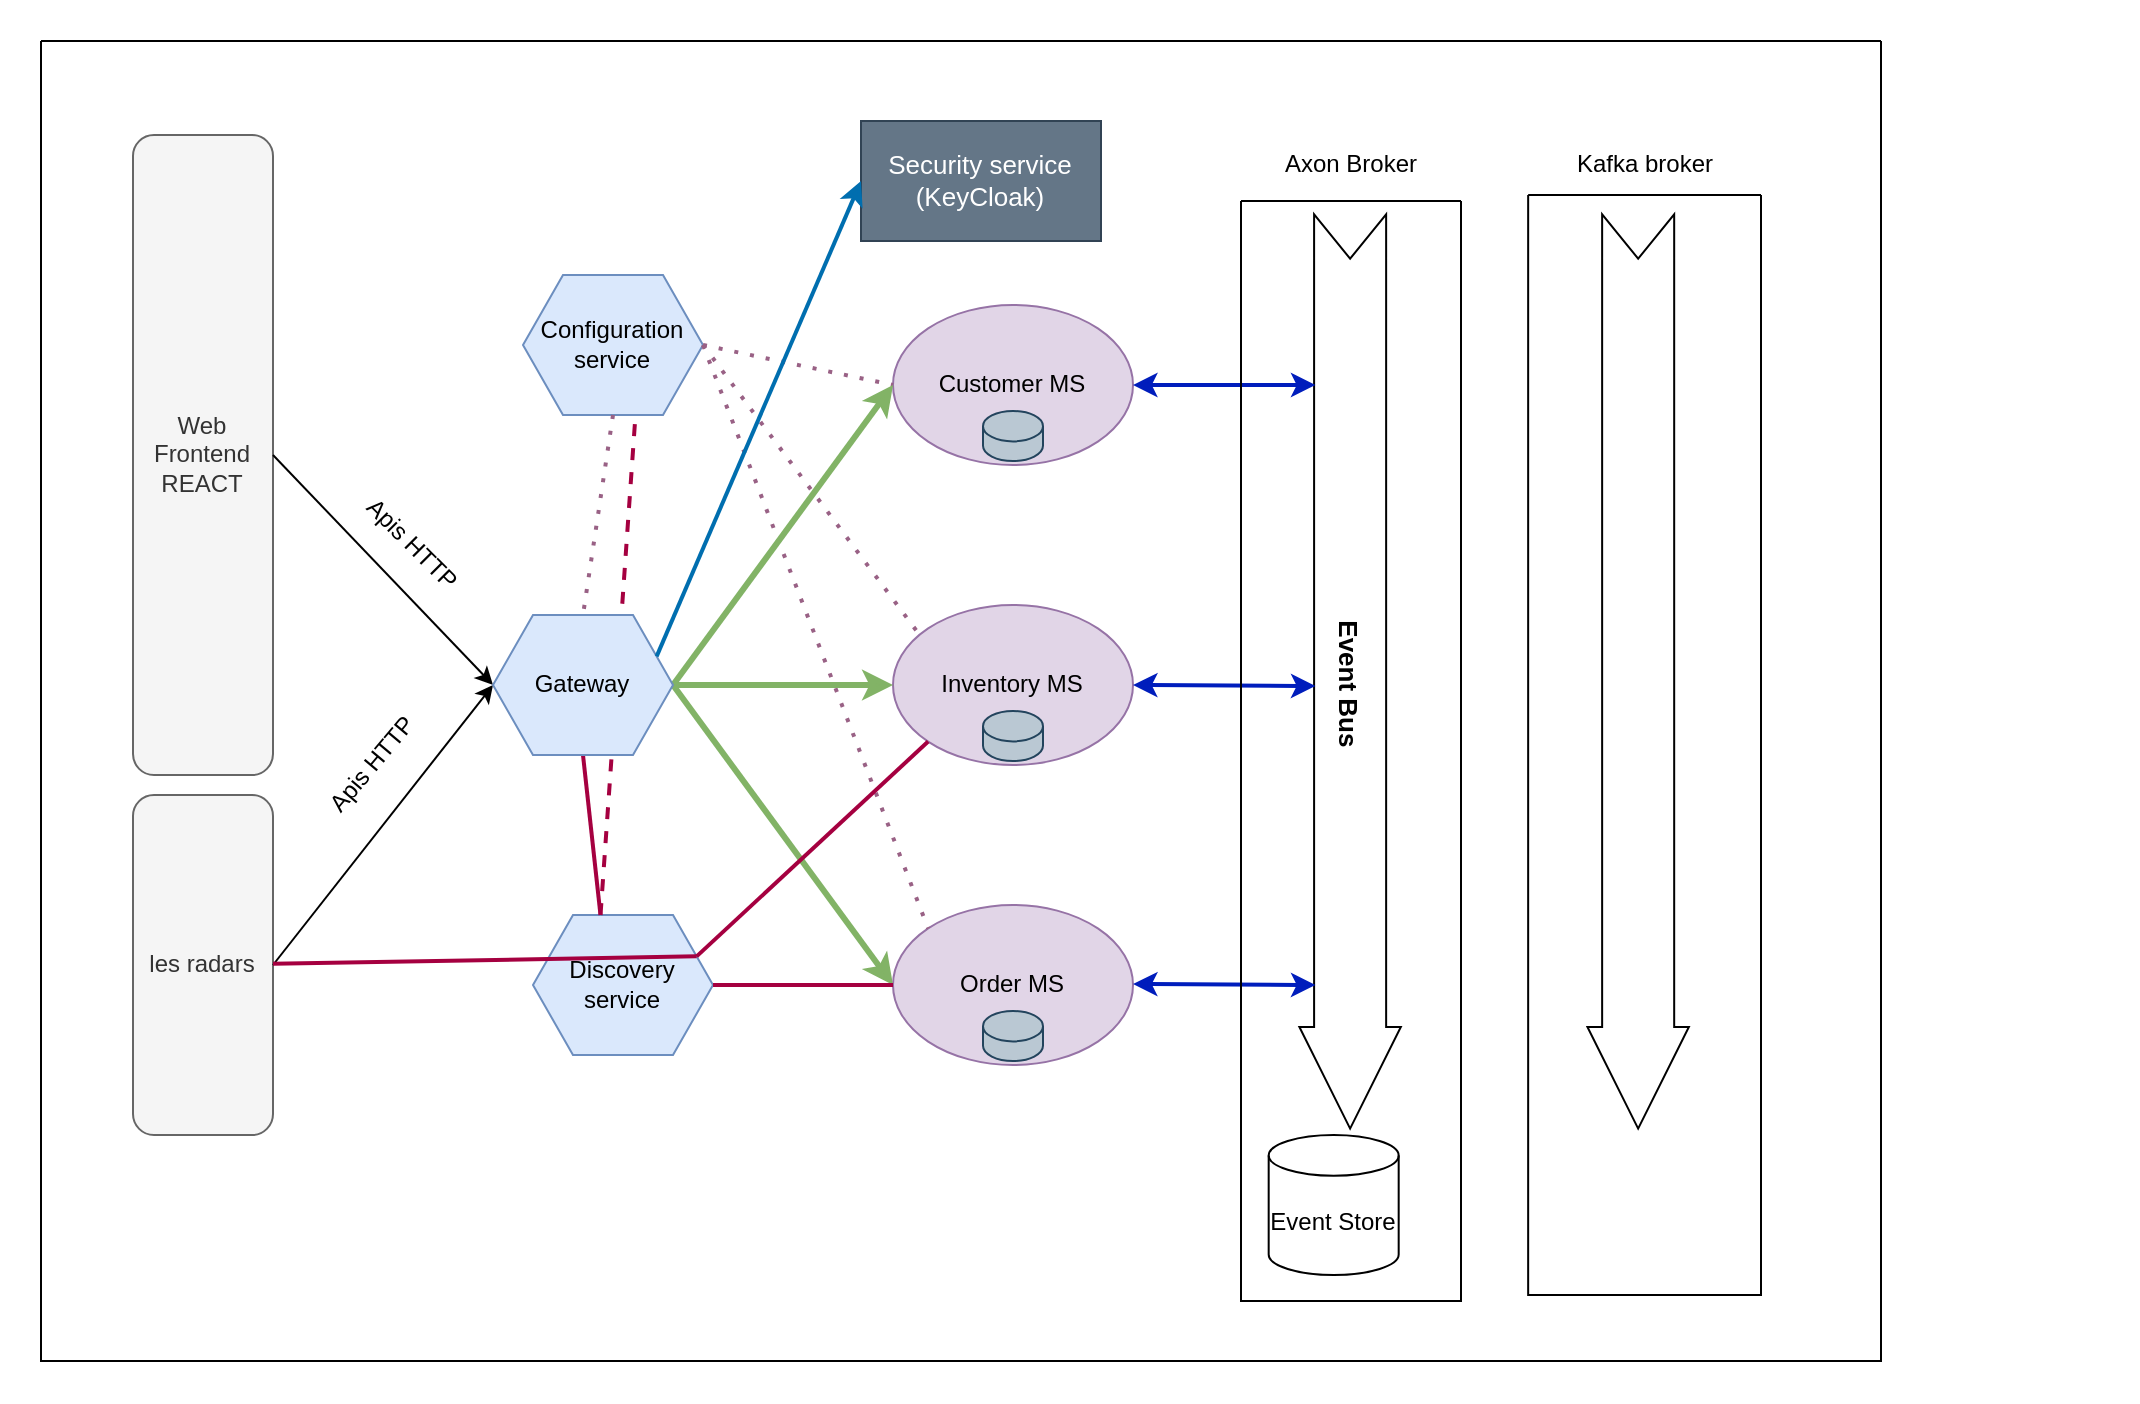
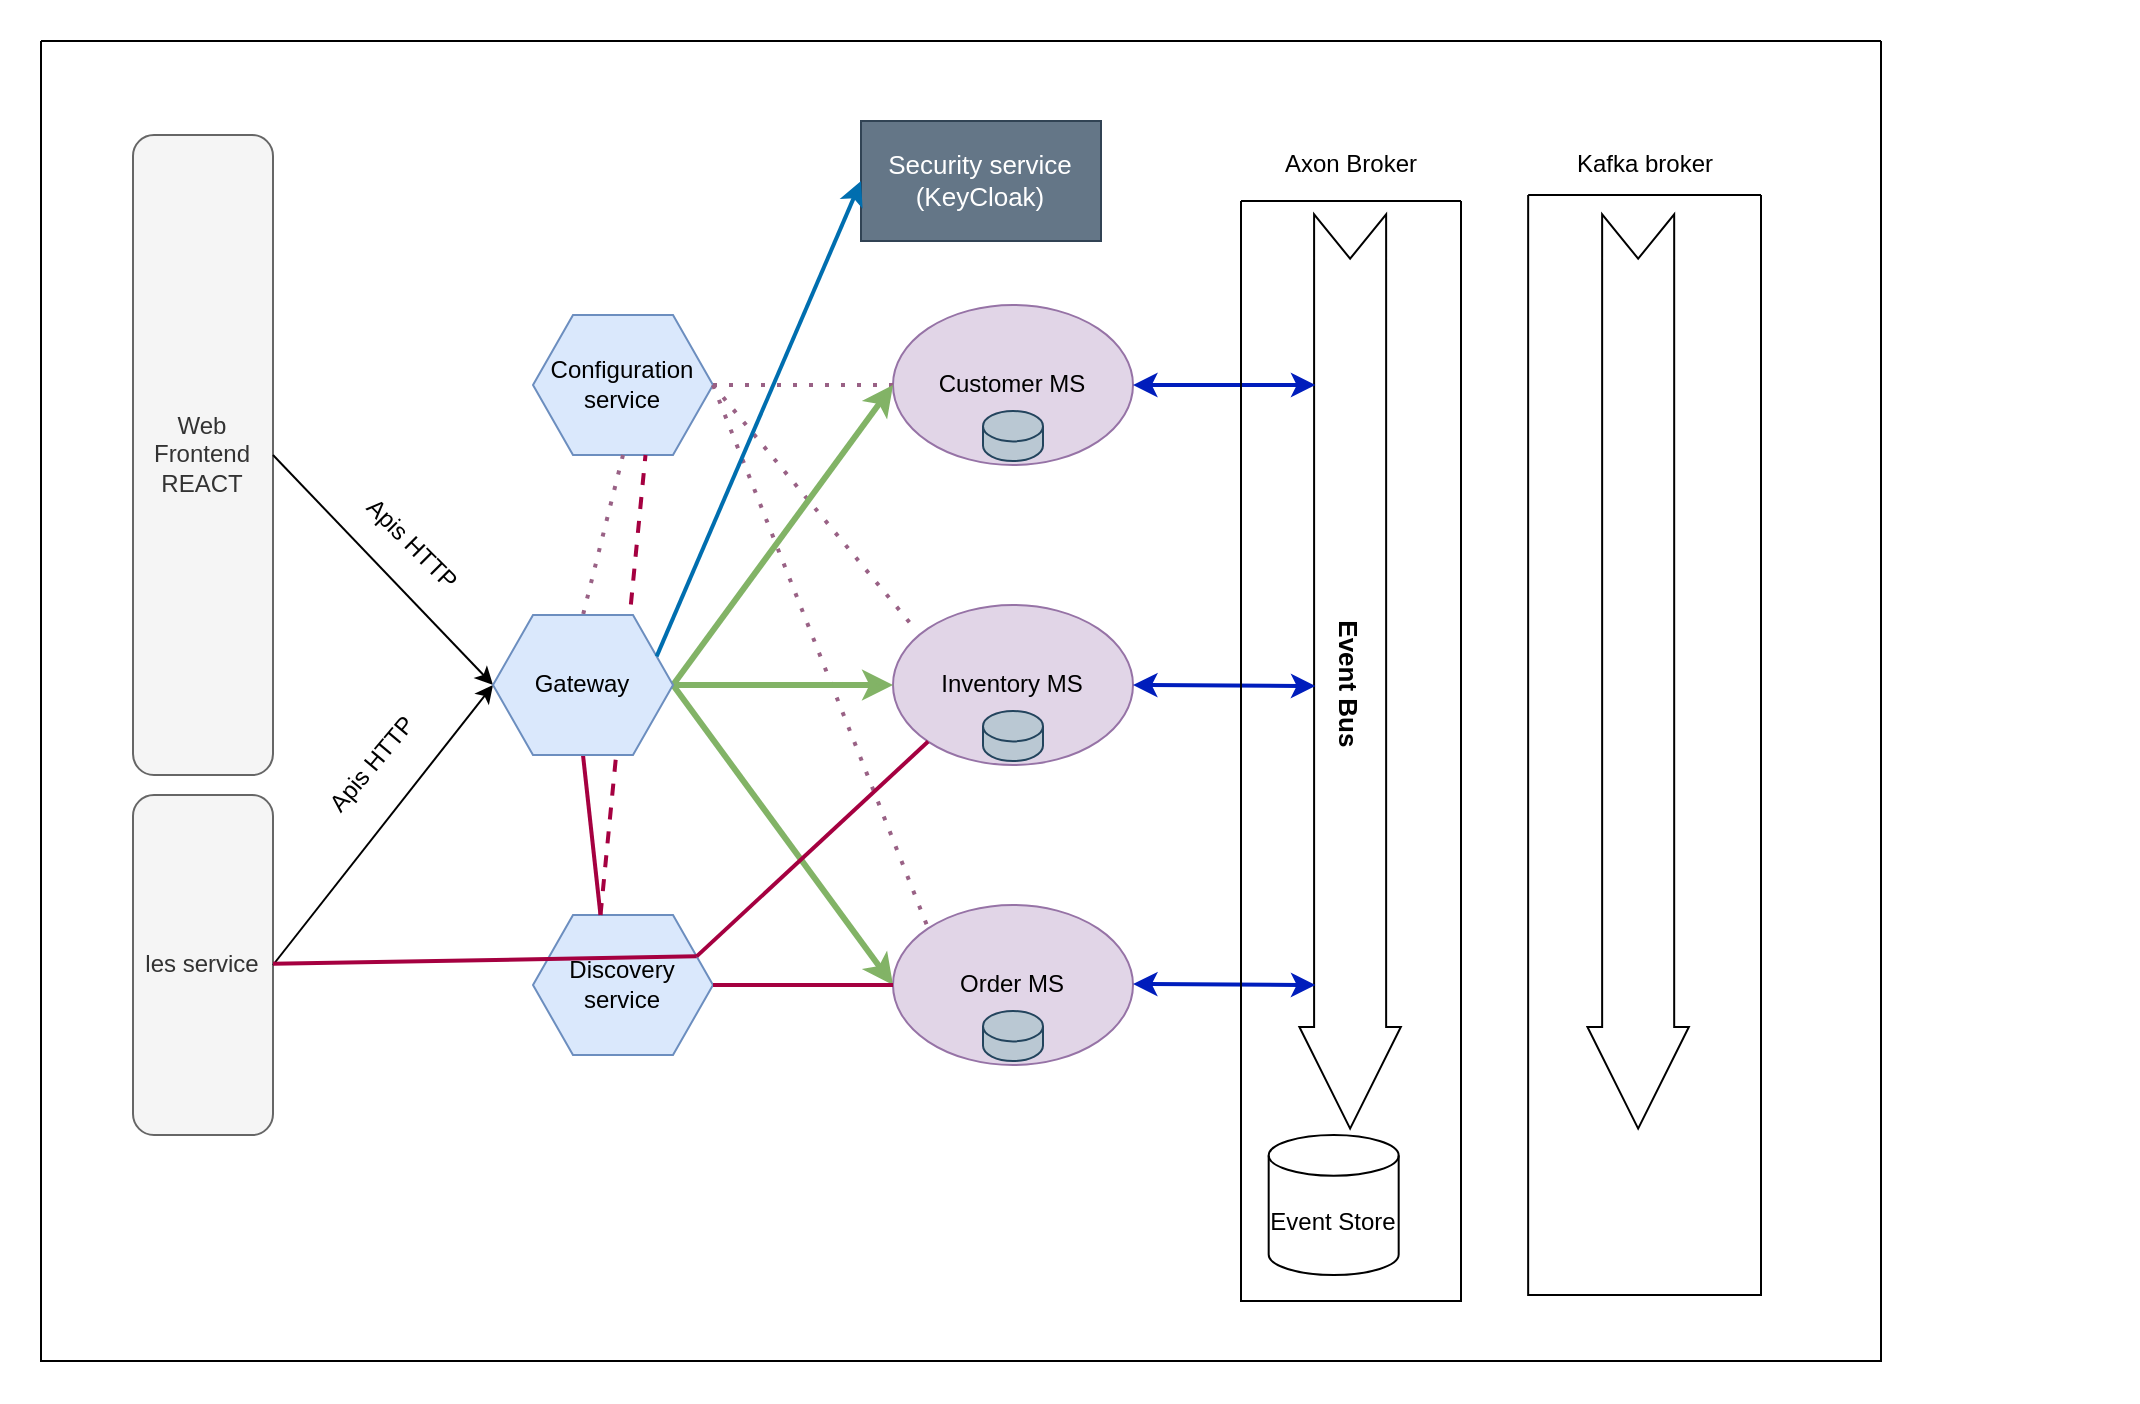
node "Configuration service": moved (613, 345) -> (623, 385)
node "les radars": label "les radars" -> "les service"
